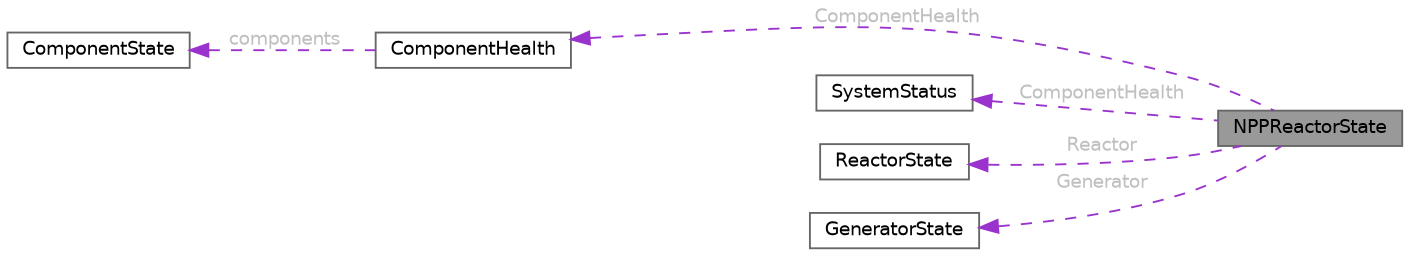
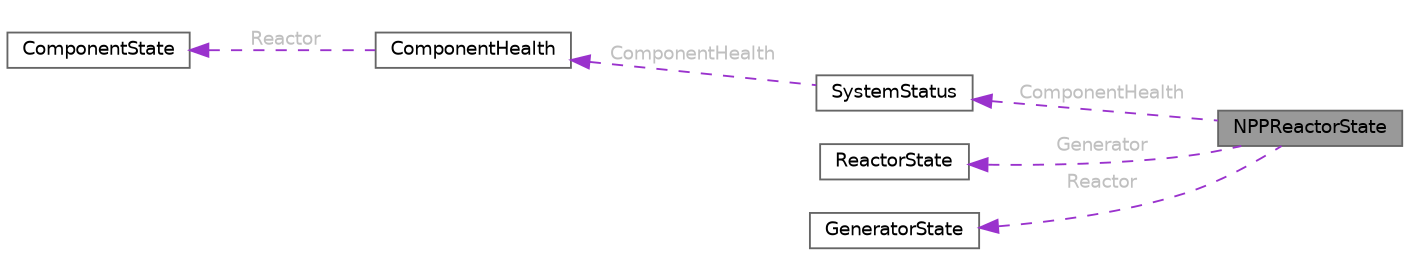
edge "NPPReactorState" -> "ComponentHealth": now "SystemStatus" -> "ComponentHealth"
edge "ComponentHealth" -> "ComponentState": label " components" -> " Reactor"
edge "NPPReactorState" -> "ReactorState": label " Reactor" -> " Generator"
edge "NPPReactorState" -> "GeneratorState": label " Generator" -> " Reactor"
